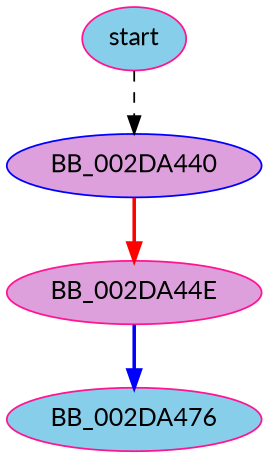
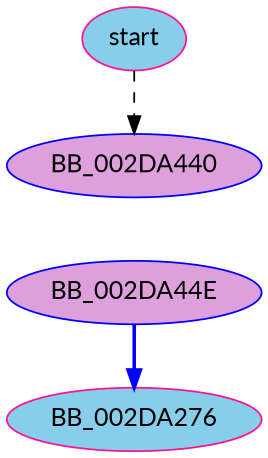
edge "BB_002DA440" -> "BB_002DA44E": removed
node "BB_002DA44E": color deeppink -> blue
node "BB_002DA476": label "BB_002DA476" -> "BB_002DA276"
